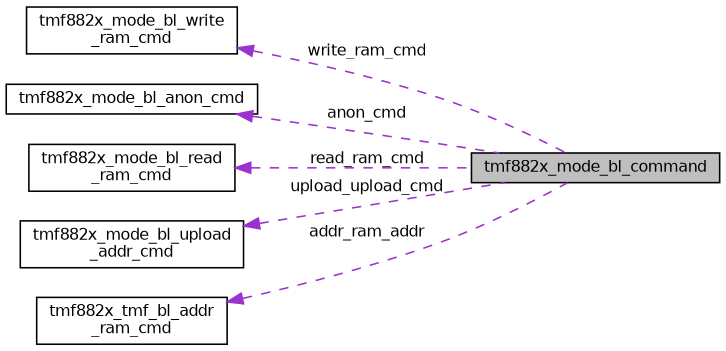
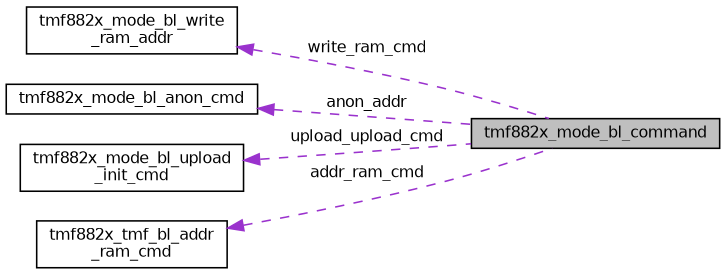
node "tmf882x_mode_bl_write _ram_cmd": label "tmf882x_mode_bl_write _ram_cmd" -> "tmf882x_mode_bl_write _ram_addr"
edge "tmf882x_mode_bl_command" -> "tmf882x_mode_bl_anon_cmd": label " anon_cmd" -> " anon_addr"
node "tmf882x_mode_bl_read _ram_cmd": removed
edge "tmf882x_mode_bl_command" -> "tmf882x_tmf_bl_addr _ram_cmd": label " addr_ram_addr" -> " addr_ram_cmd"
node "tmf882x_mode_bl_upload _addr_cmd": label "tmf882x_mode_bl_upload _addr_cmd" -> "tmf882x_mode_bl_upload _init_cmd"
